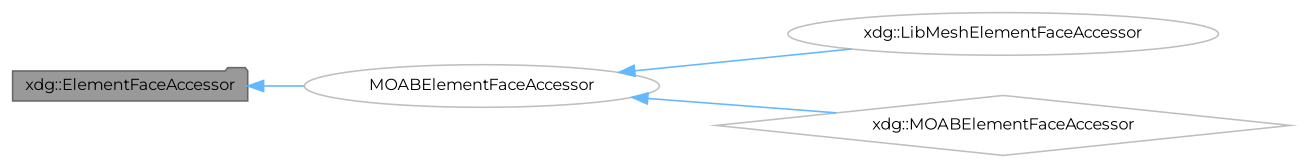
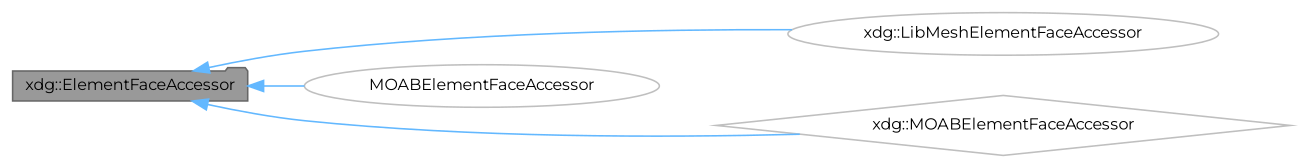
edge "xdg::LibMeshElementFaceAccessor" -> "MOABElementFaceAccessor": now "xdg::LibMeshElementFaceAccessor" -> "xdg::ElementFaceAccessor"
edge "xdg::MOABElementFaceAccessor" -> "MOABElementFaceAccessor": now "xdg::MOABElementFaceAccessor" -> "xdg::ElementFaceAccessor"
